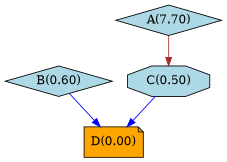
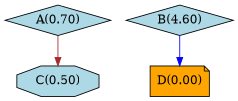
node "A(7.70)": label "A(7.70)" -> "A(0.70)"
node "B(0.60)": label "B(0.60)" -> "B(4.60)"
edge "C(0.50)" -> "D(0.00)": removed
